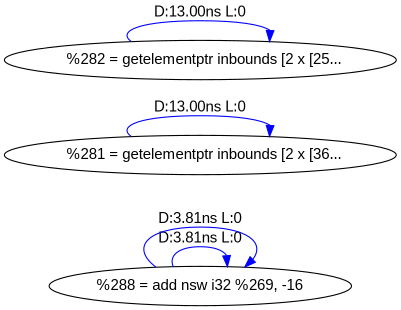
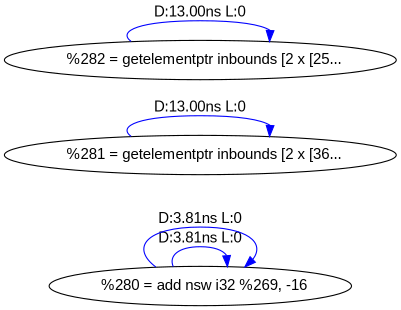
node "%288 = add nsw i32 %269, -16": label "%288 = add nsw i32 %269, -16" -> "%280 = add nsw i32 %269, -16"
